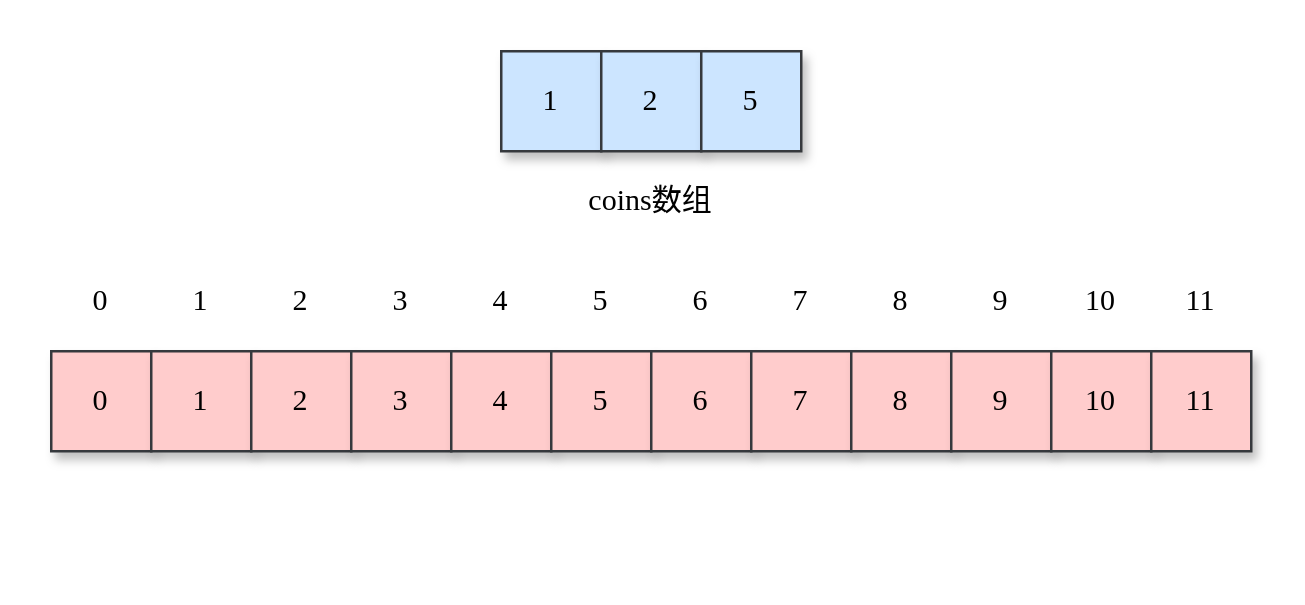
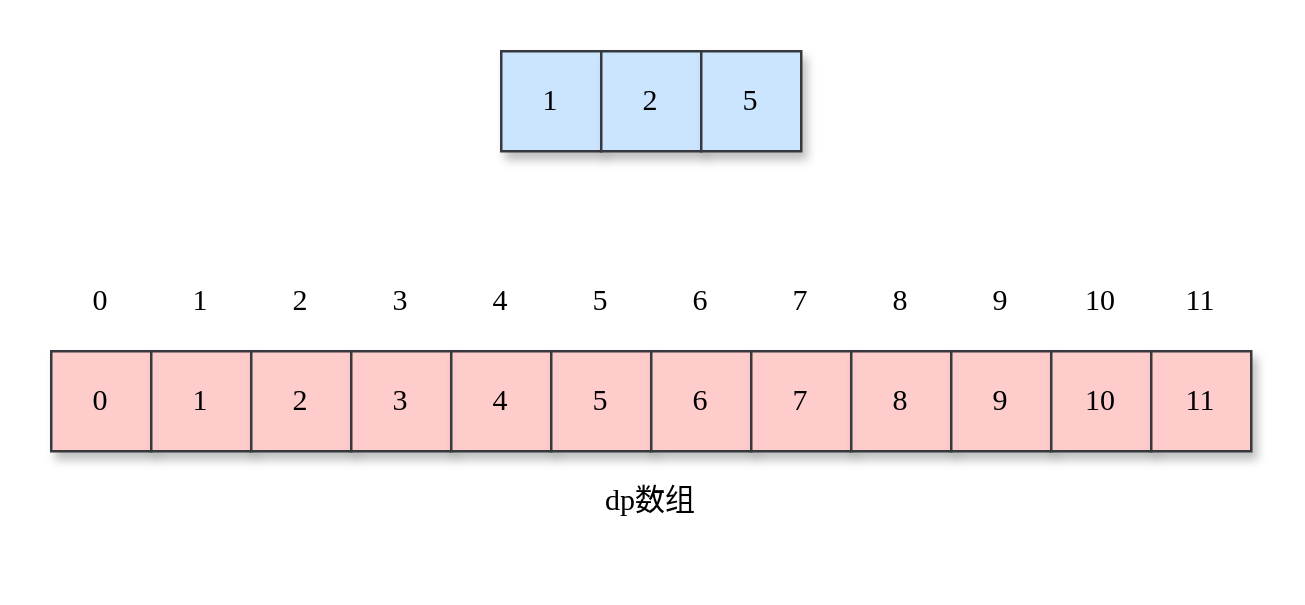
node "coins数组": removed
node "dp数组": added
